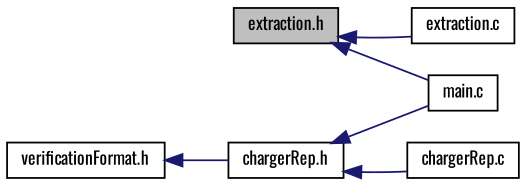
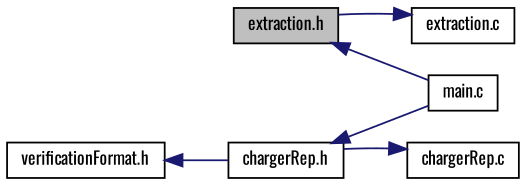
edge "extraction.c" -> "extraction.h": reversed
edge "chargerRep.c" -> "chargerRep.h": reversed
